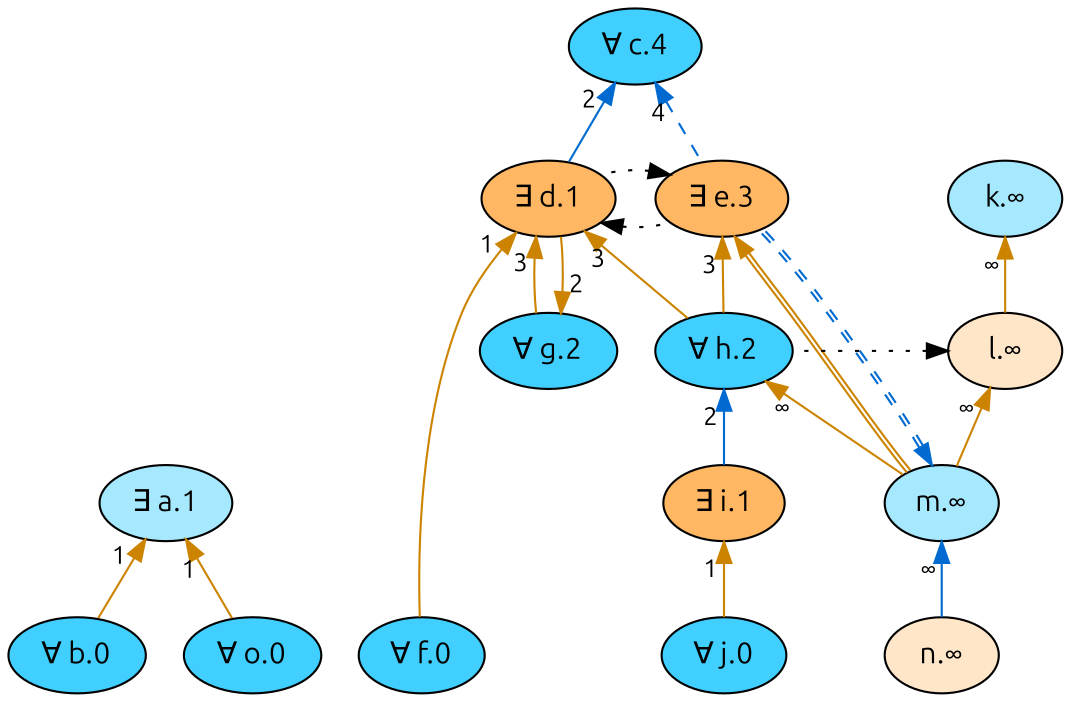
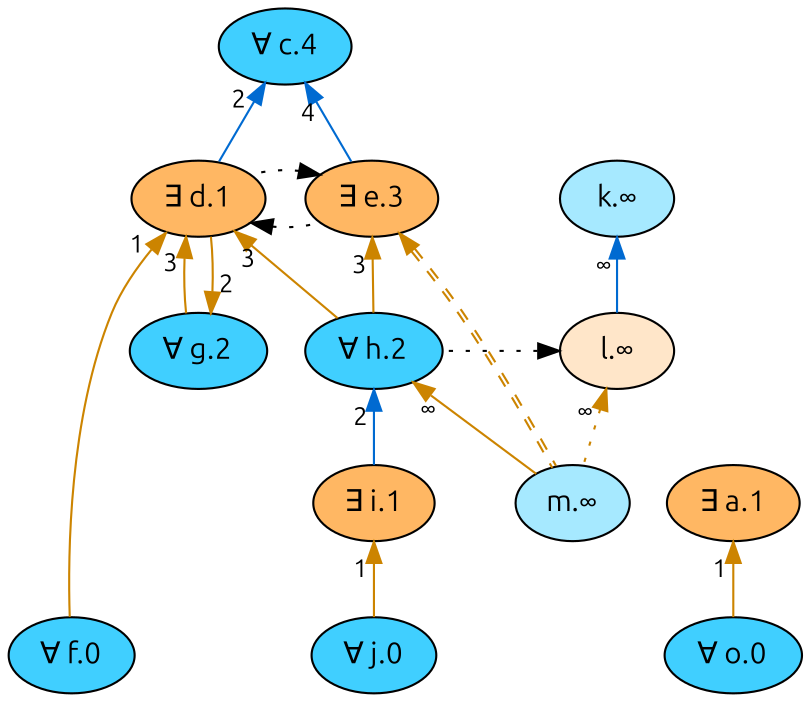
edge "∃ e.3" -> "∀ c.4": style dashed -> solid
edge "l.∞" -> "k.∞": color #cc8400 -> #006ad1
edge "∃ e.3" -> "m.∞": removed
edge "m.∞" -> "∃ e.3": style solid -> dashed
edge "m.∞" -> "l.∞": style solid -> dotted
node "∃ a.1": fillcolor #a6e9ff -> #ffb763
node "∀ b.0": removed
node "n.∞": removed
